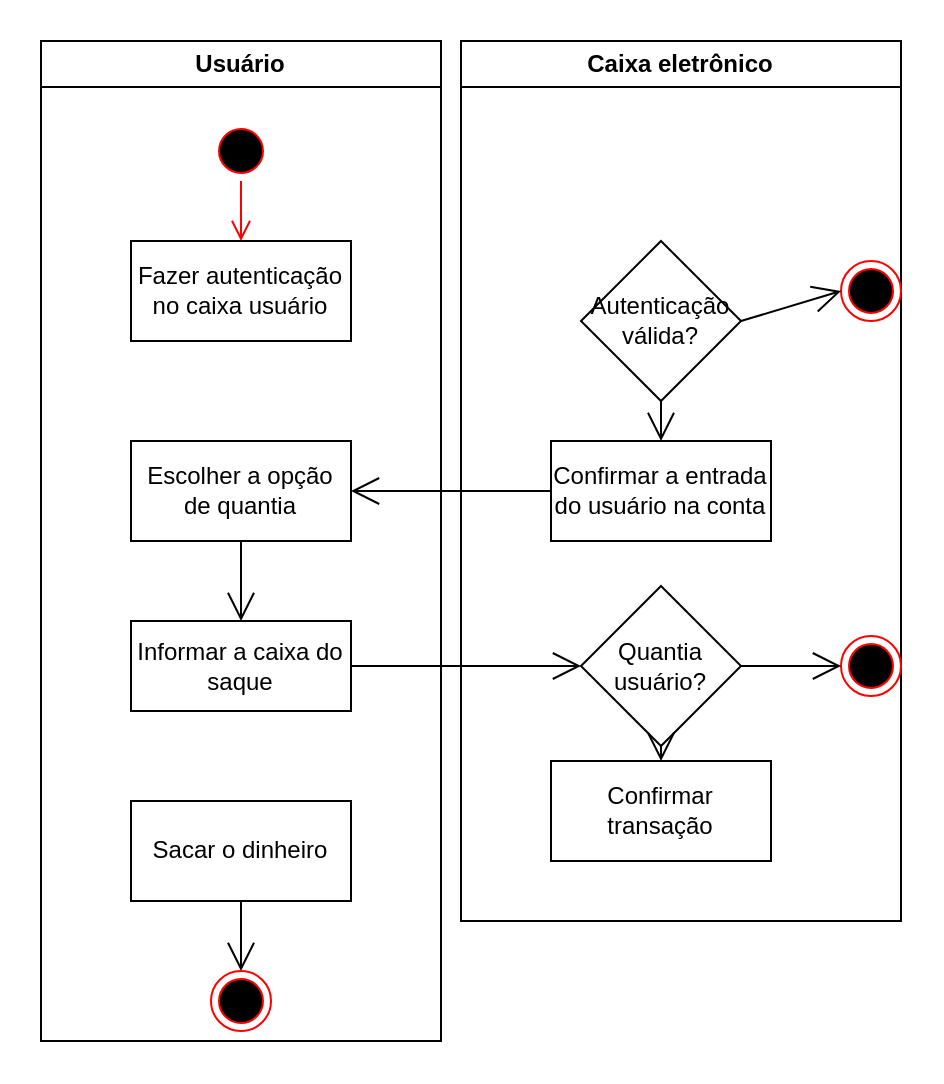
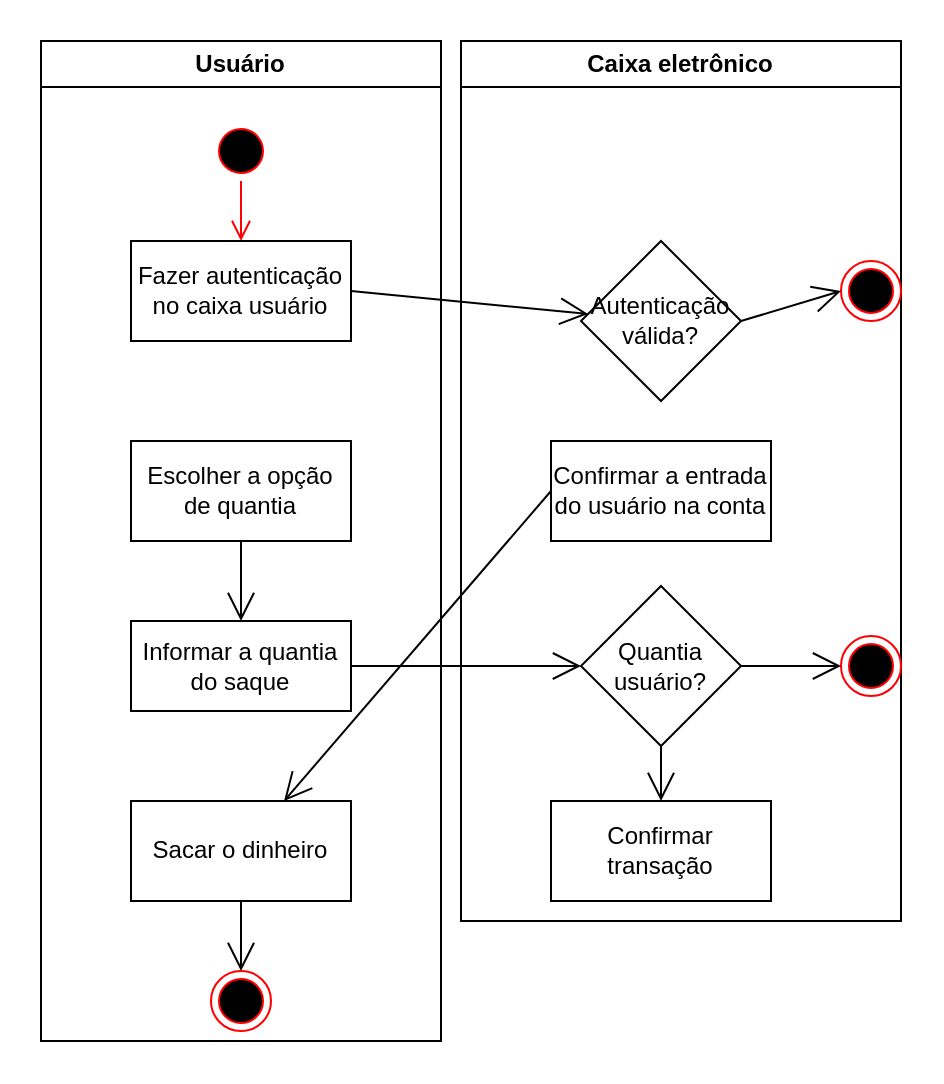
edge "Fazer autenticação no caixa usuário" -> "Autenticação válida?": added
edge "Autenticação válida?" -> "Confirmar a entrada do usuário na conta": removed
edge "Confirmar a entrada do usuário na conta" -> "Escolher a opção de quantia": now "Confirmar a entrada do usuário na conta" -> "Sacar o dinheiro"
node "Informar a caixa do saque": label "Informar a caixa do saque" -> "Informar a quantia do saque"
node "Confirmar transação": moved (661, 811) -> (661, 851)
